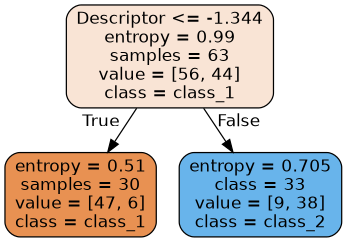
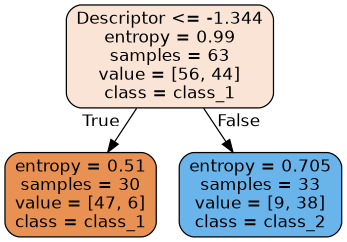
node "entropy = 0.705 class = 33 value = [9, 38] class = class_2": label "entropy = 0.705 class = 33 value = [9, 38] class = class_2" -> "entropy = 0.705 samples = 33 value = [9, 38] class = class_2"
